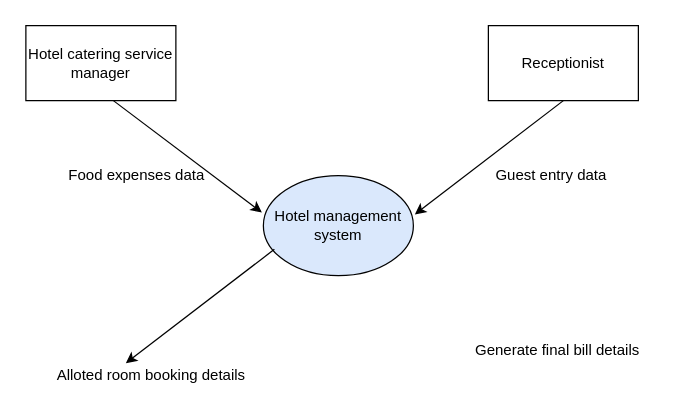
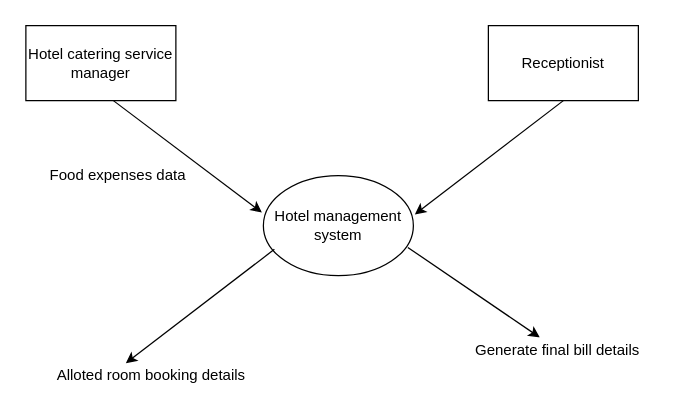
node "Food expenses data": moved (151, 176) -> (132, 176)
node "Guest entry data": removed
node "Hotel management system": fillcolor #dae8fc -> #ffffff
edge "Hotel management system" -> "Generate final bill details": added
